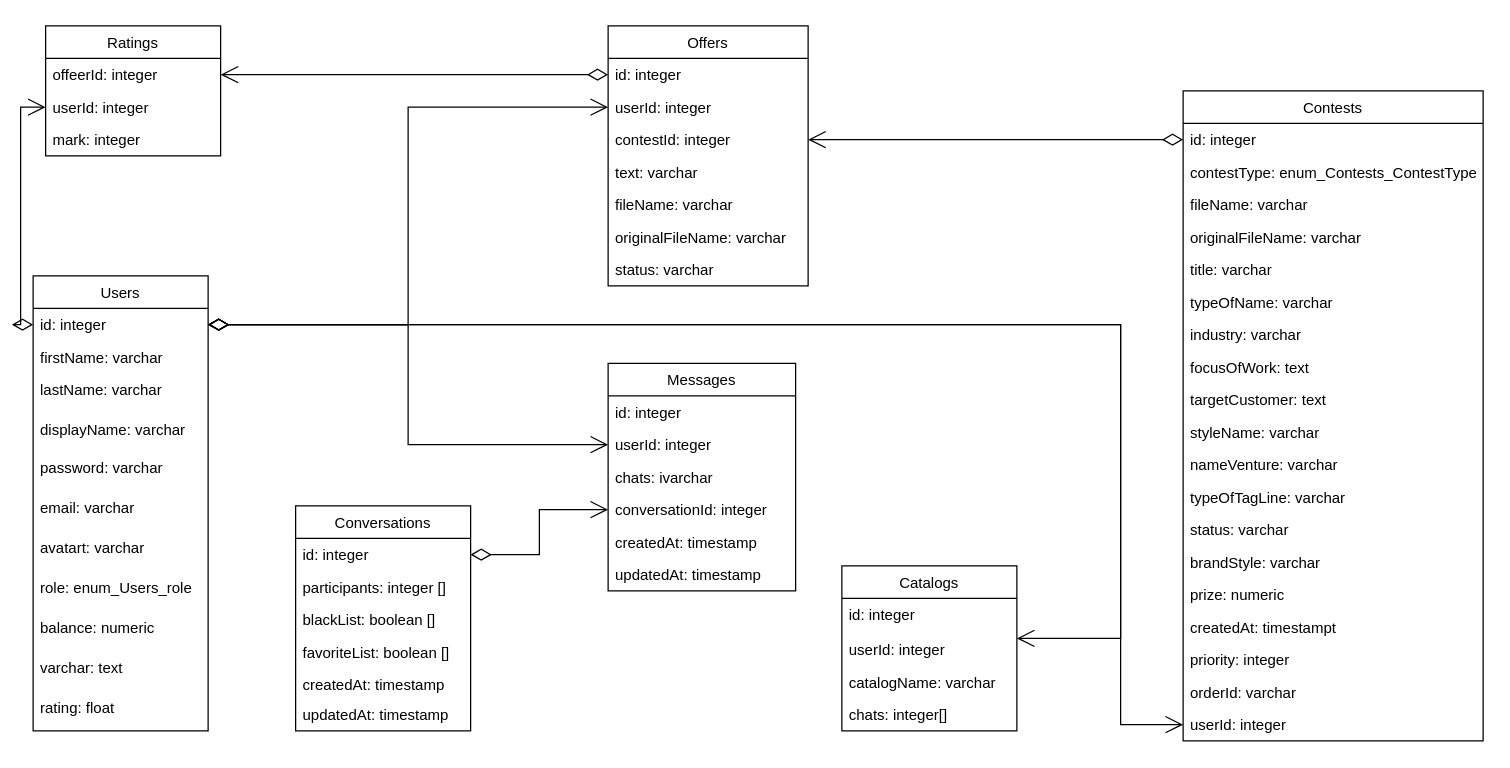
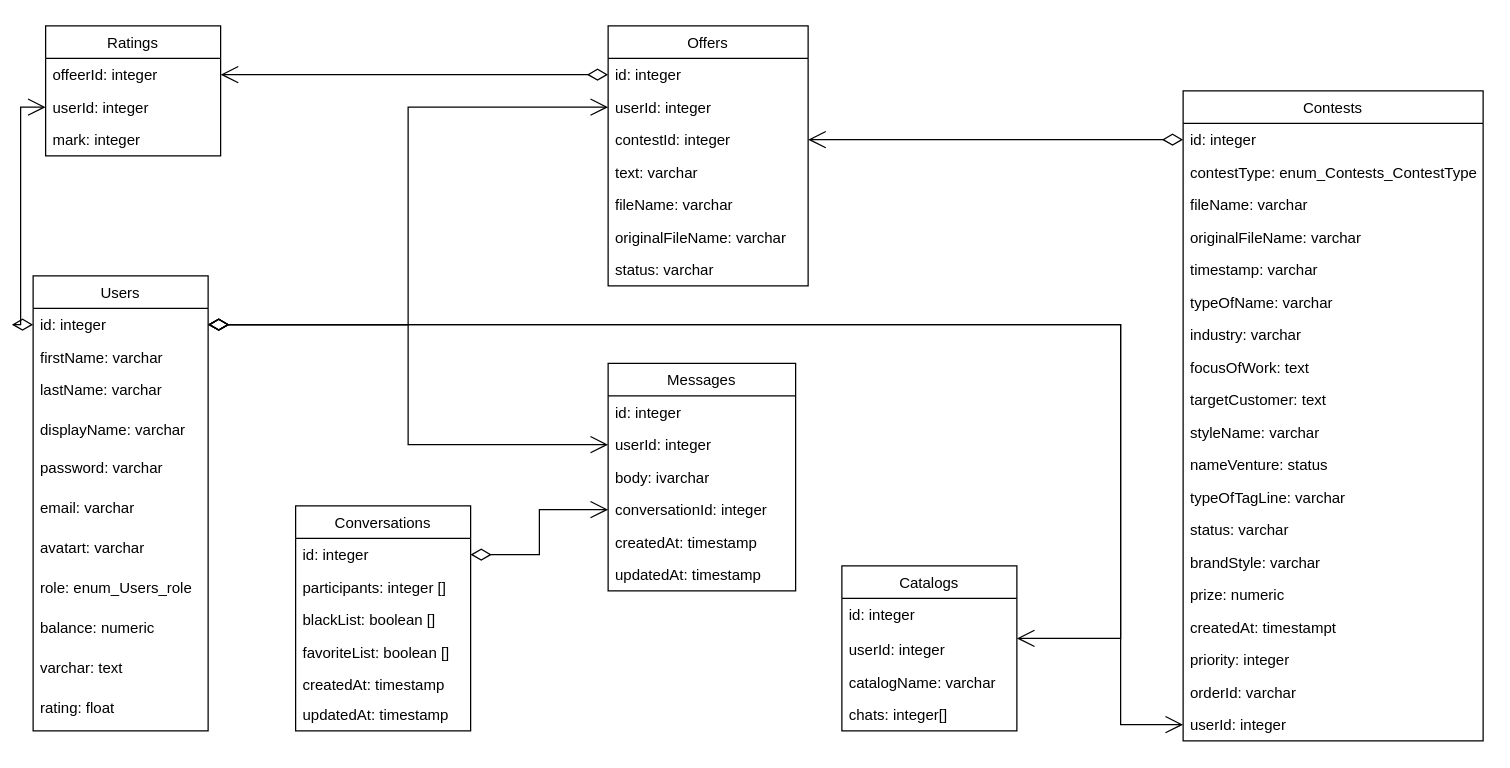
node "title: varchar": label "title: varchar" -> "timestamp: varchar"
node "nameVenture: varchar": label "nameVenture: varchar" -> "nameVenture: status"
node "chats: ivarchar": label "chats: ivarchar" -> "body: ivarchar"
